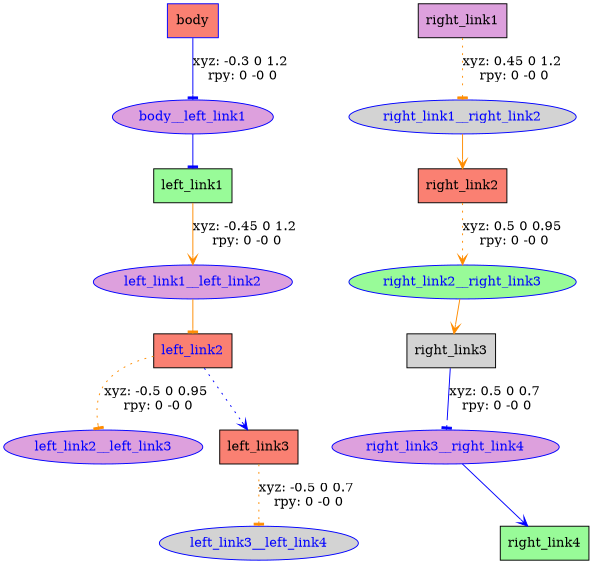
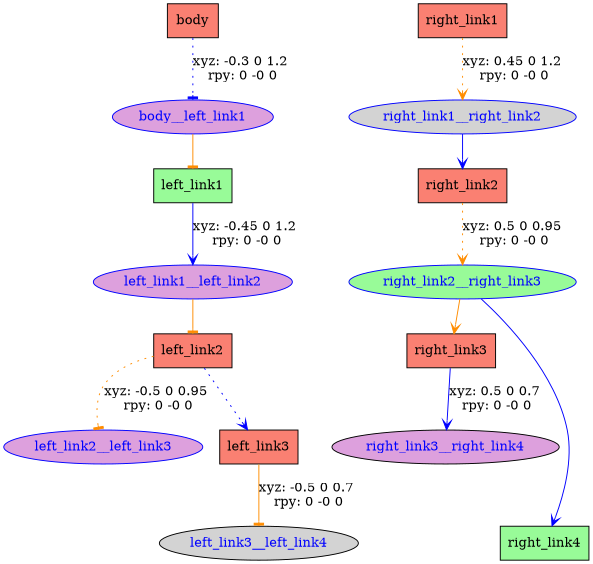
node "body": color blue -> black
node "right_link1": fillcolor plum -> salmon
edge "right_link1" -> "right_link1__right_link2": arrowhead tee -> vee
edge "body" -> "body__left_link1": style solid -> dotted
edge "right_link1__right_link2" -> "right_link2": color darkorange -> blue
edge "body__left_link1" -> "left_link1": color blue -> darkorange
edge "left_link1" -> "left_link1__left_link2": color darkorange -> blue
node "left_link2": fontcolor blue -> black
node "right_link3": fillcolor lightgrey -> salmon
edge "right_link3" -> "right_link3__right_link4": arrowhead tee -> vee
node "right_link3__right_link4": color blue -> black
edge "right_link3__right_link4" -> "right_link4": now "right_link2__right_link3" -> "right_link4"
edge "left_link3" -> "left_link3__left_link4": style dotted -> solid
node "left_link3__left_link4": color blue -> black
